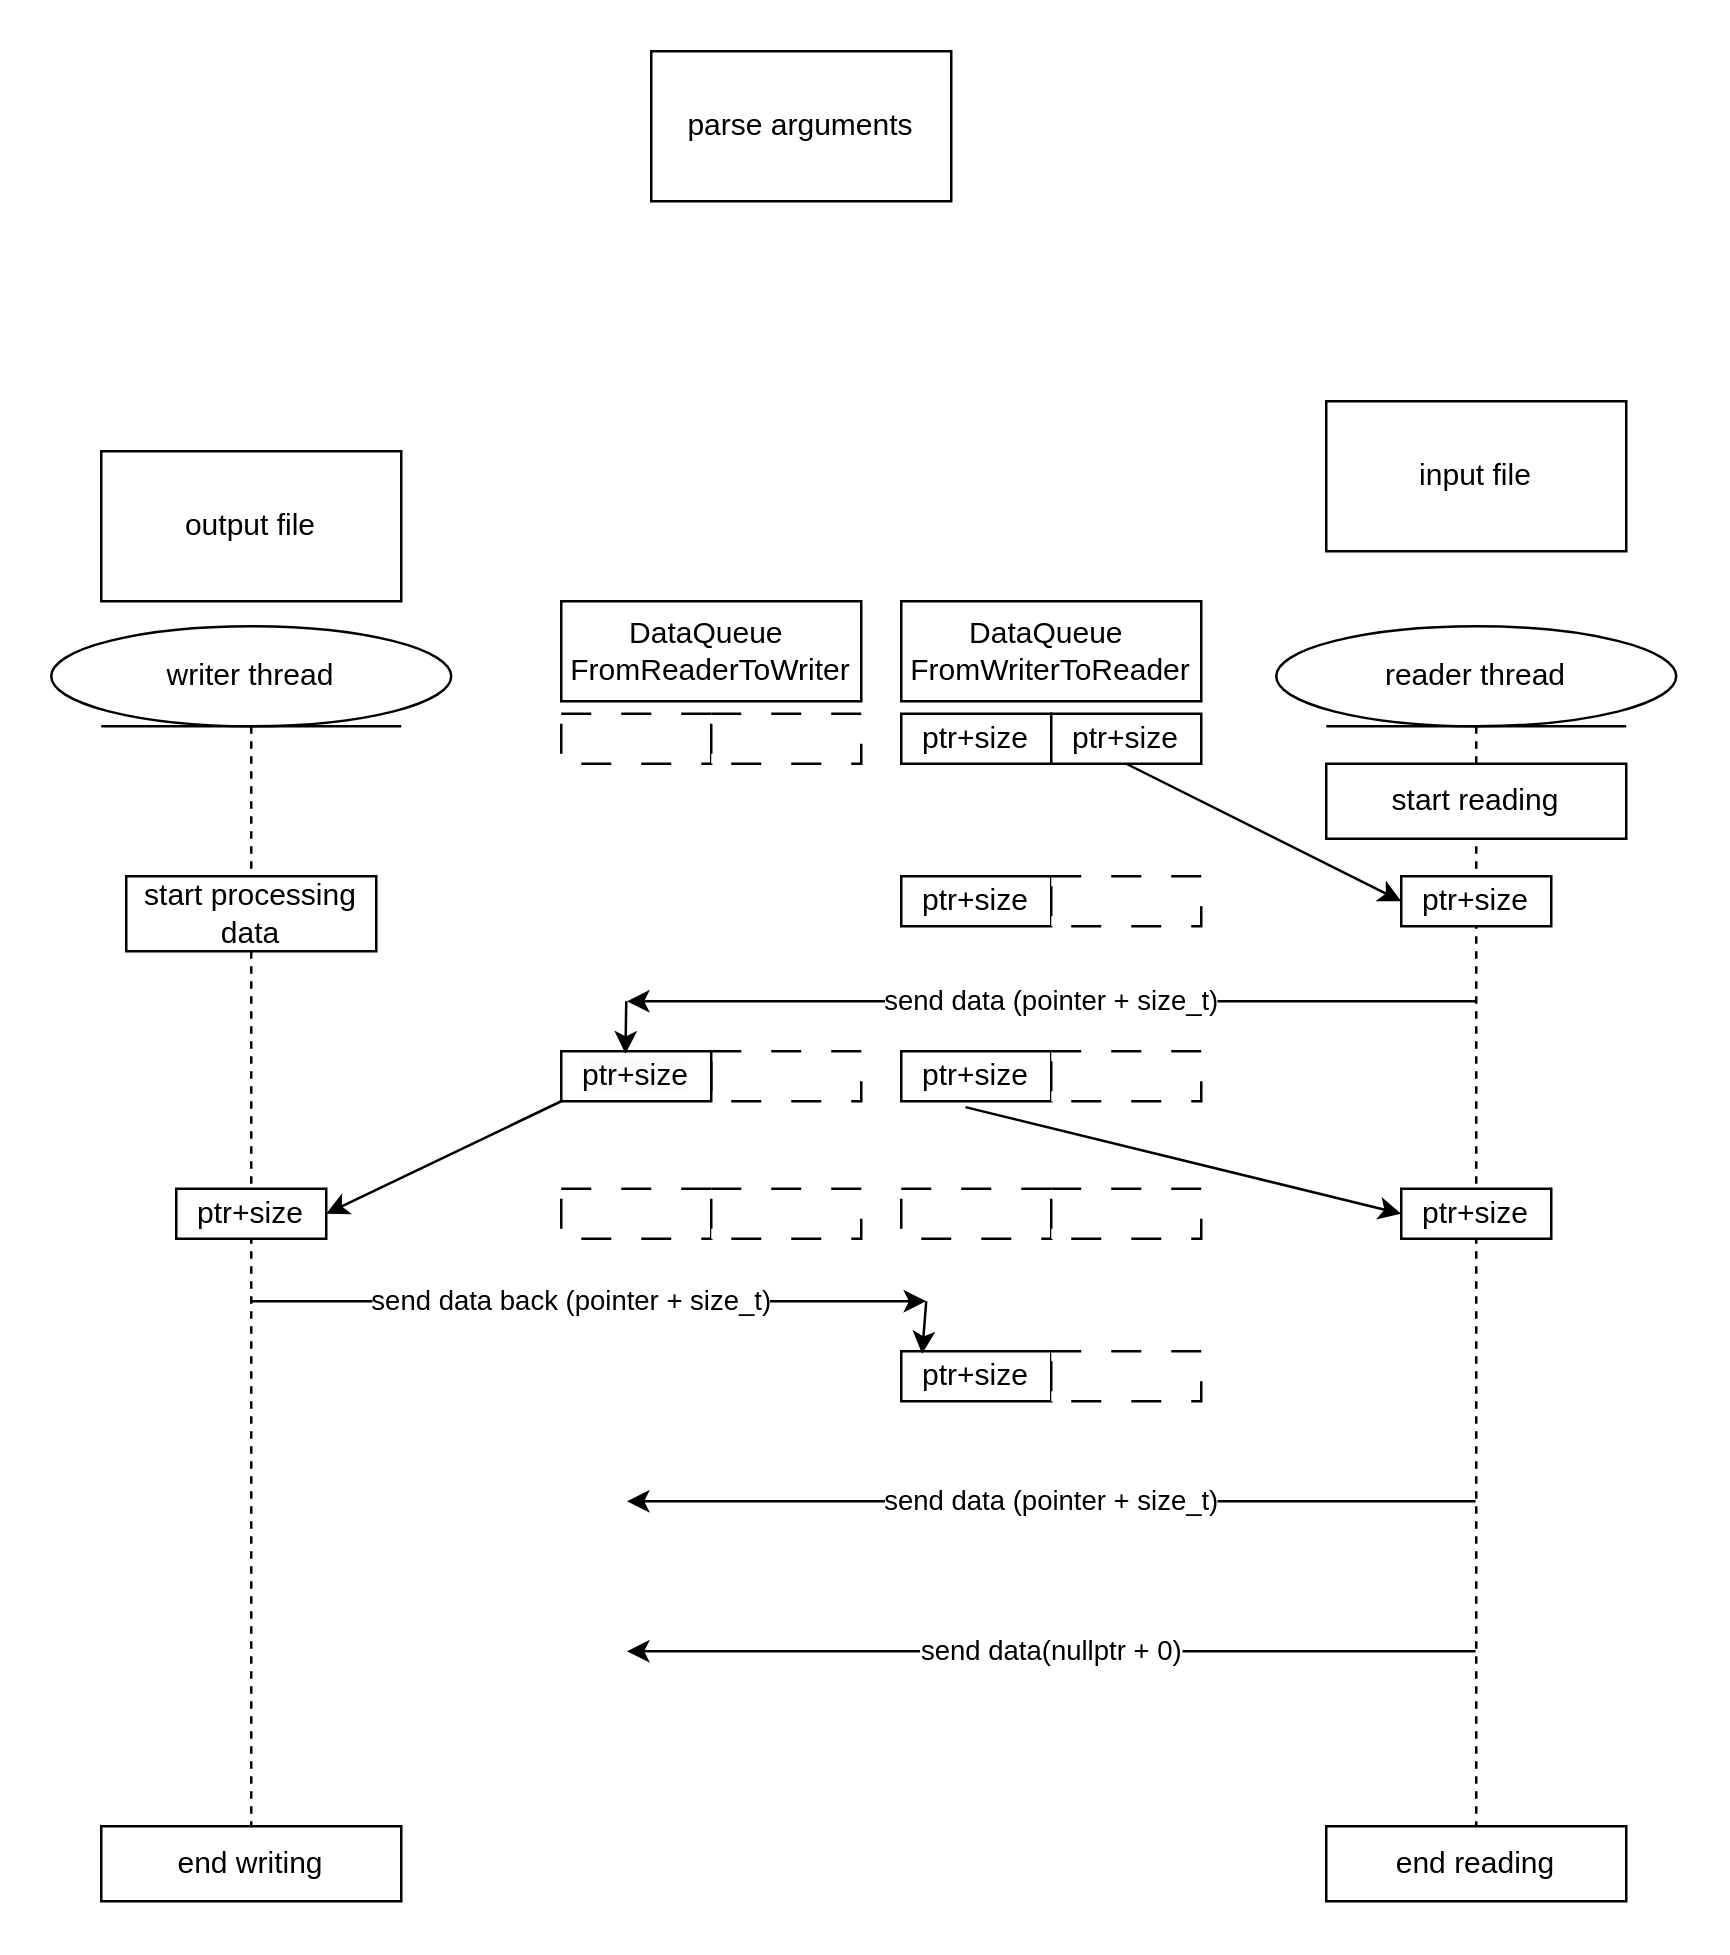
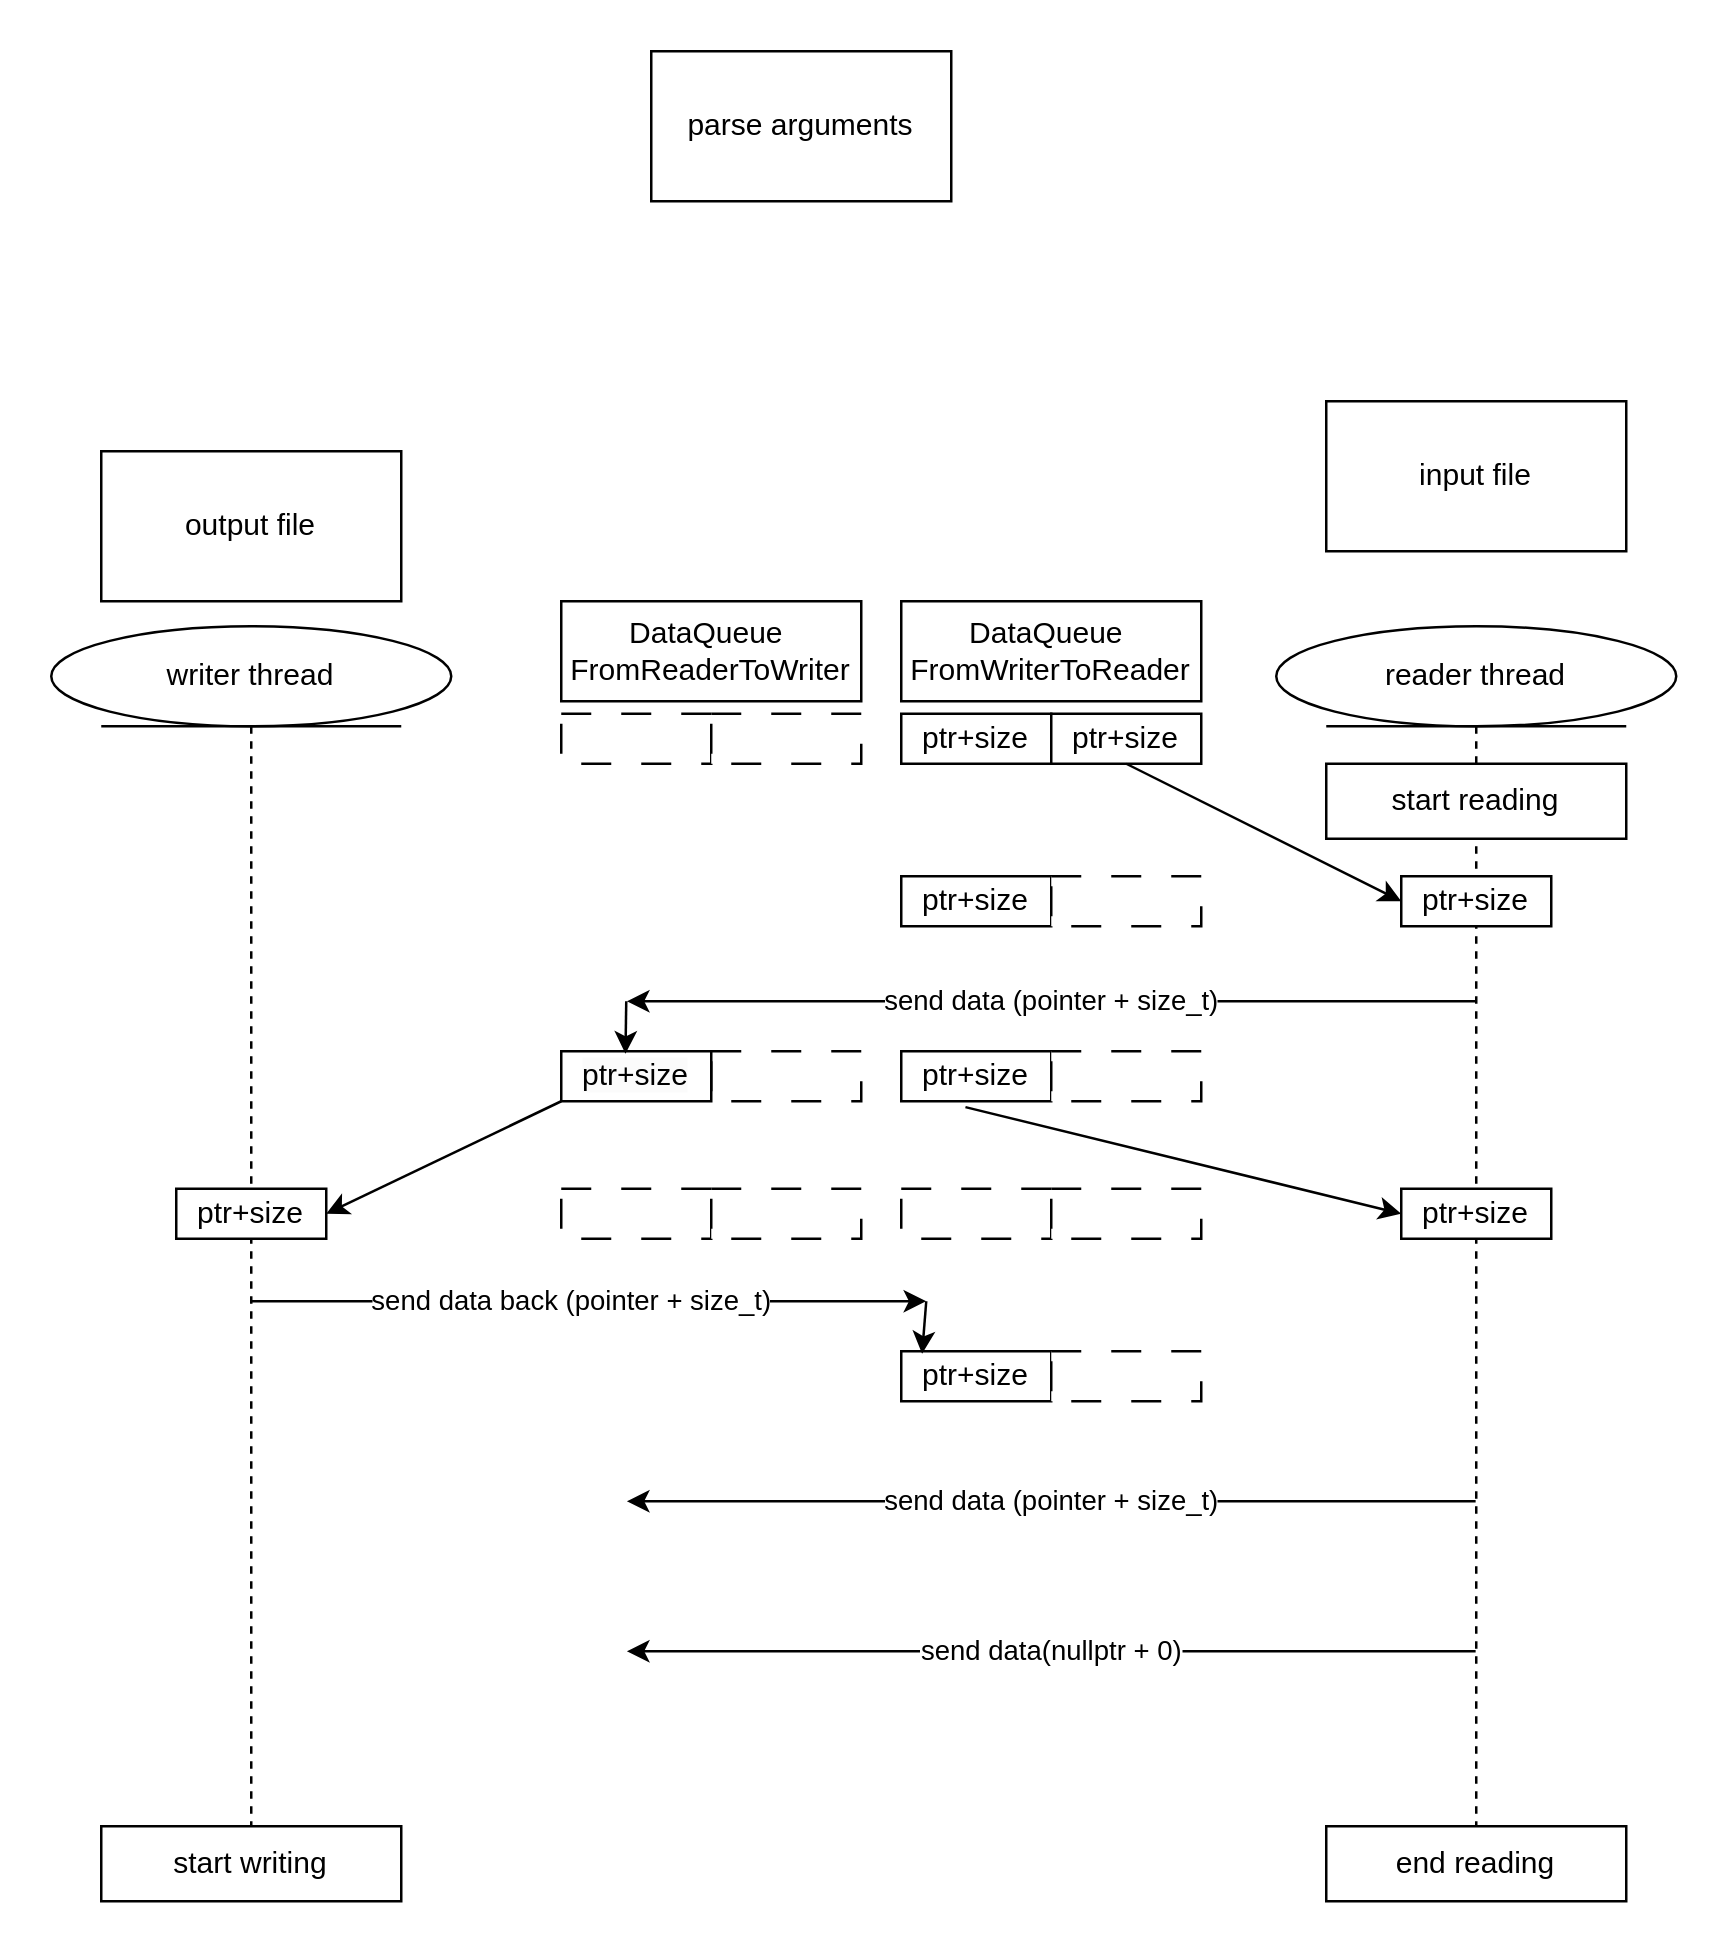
node "start processing data": removed
node "end writing": label "end writing" -> "start writing"
